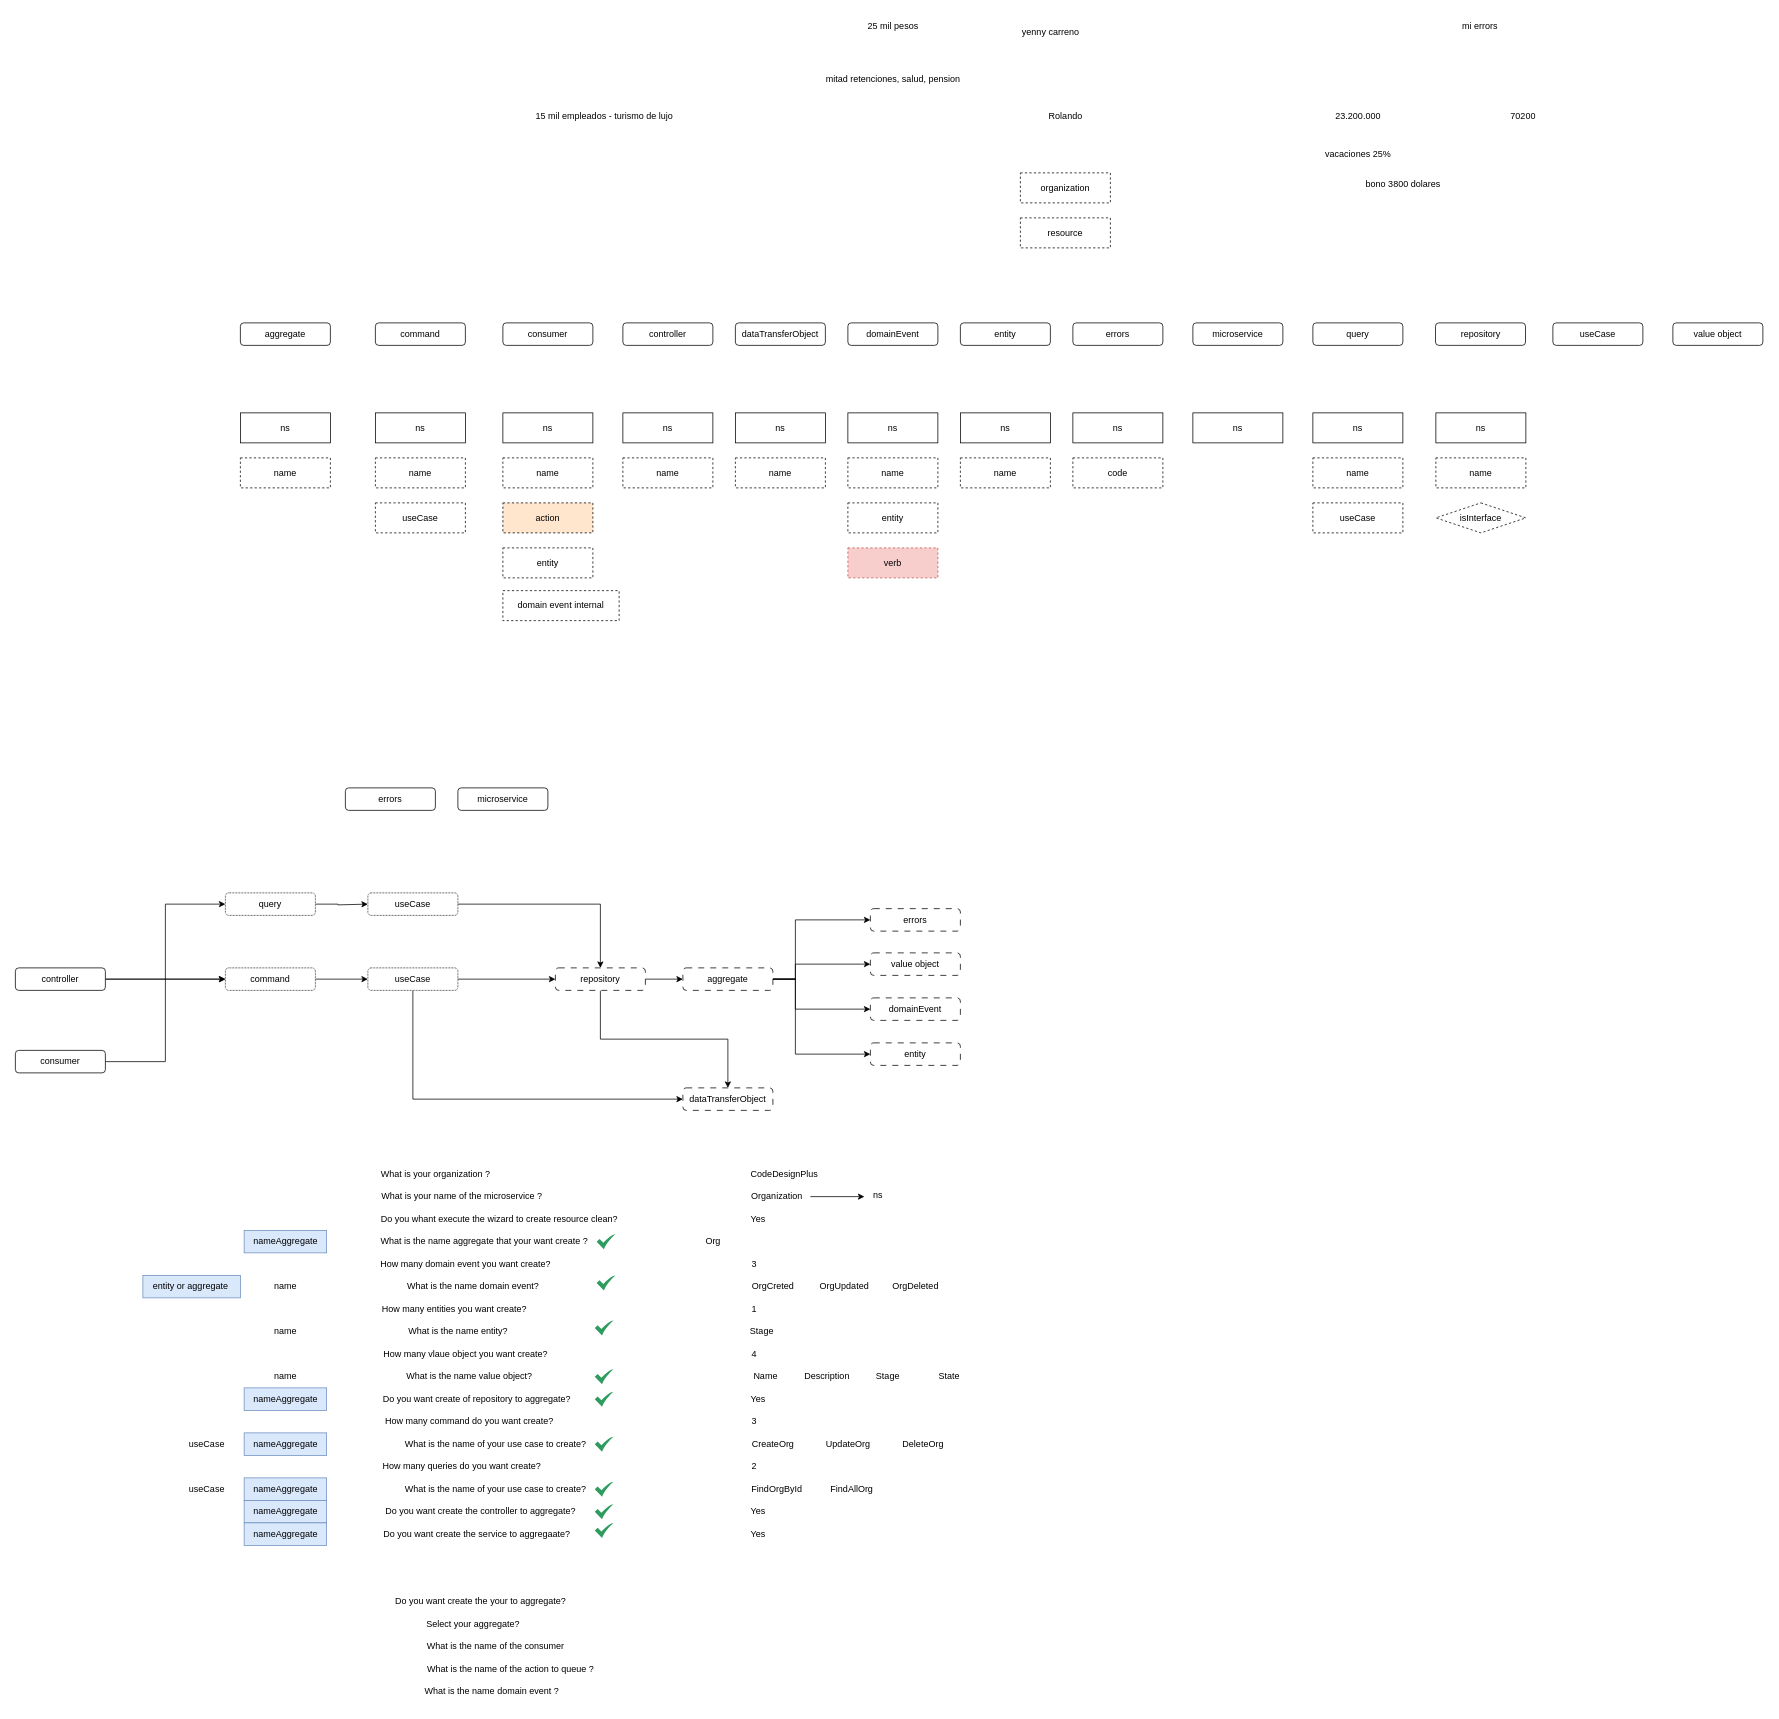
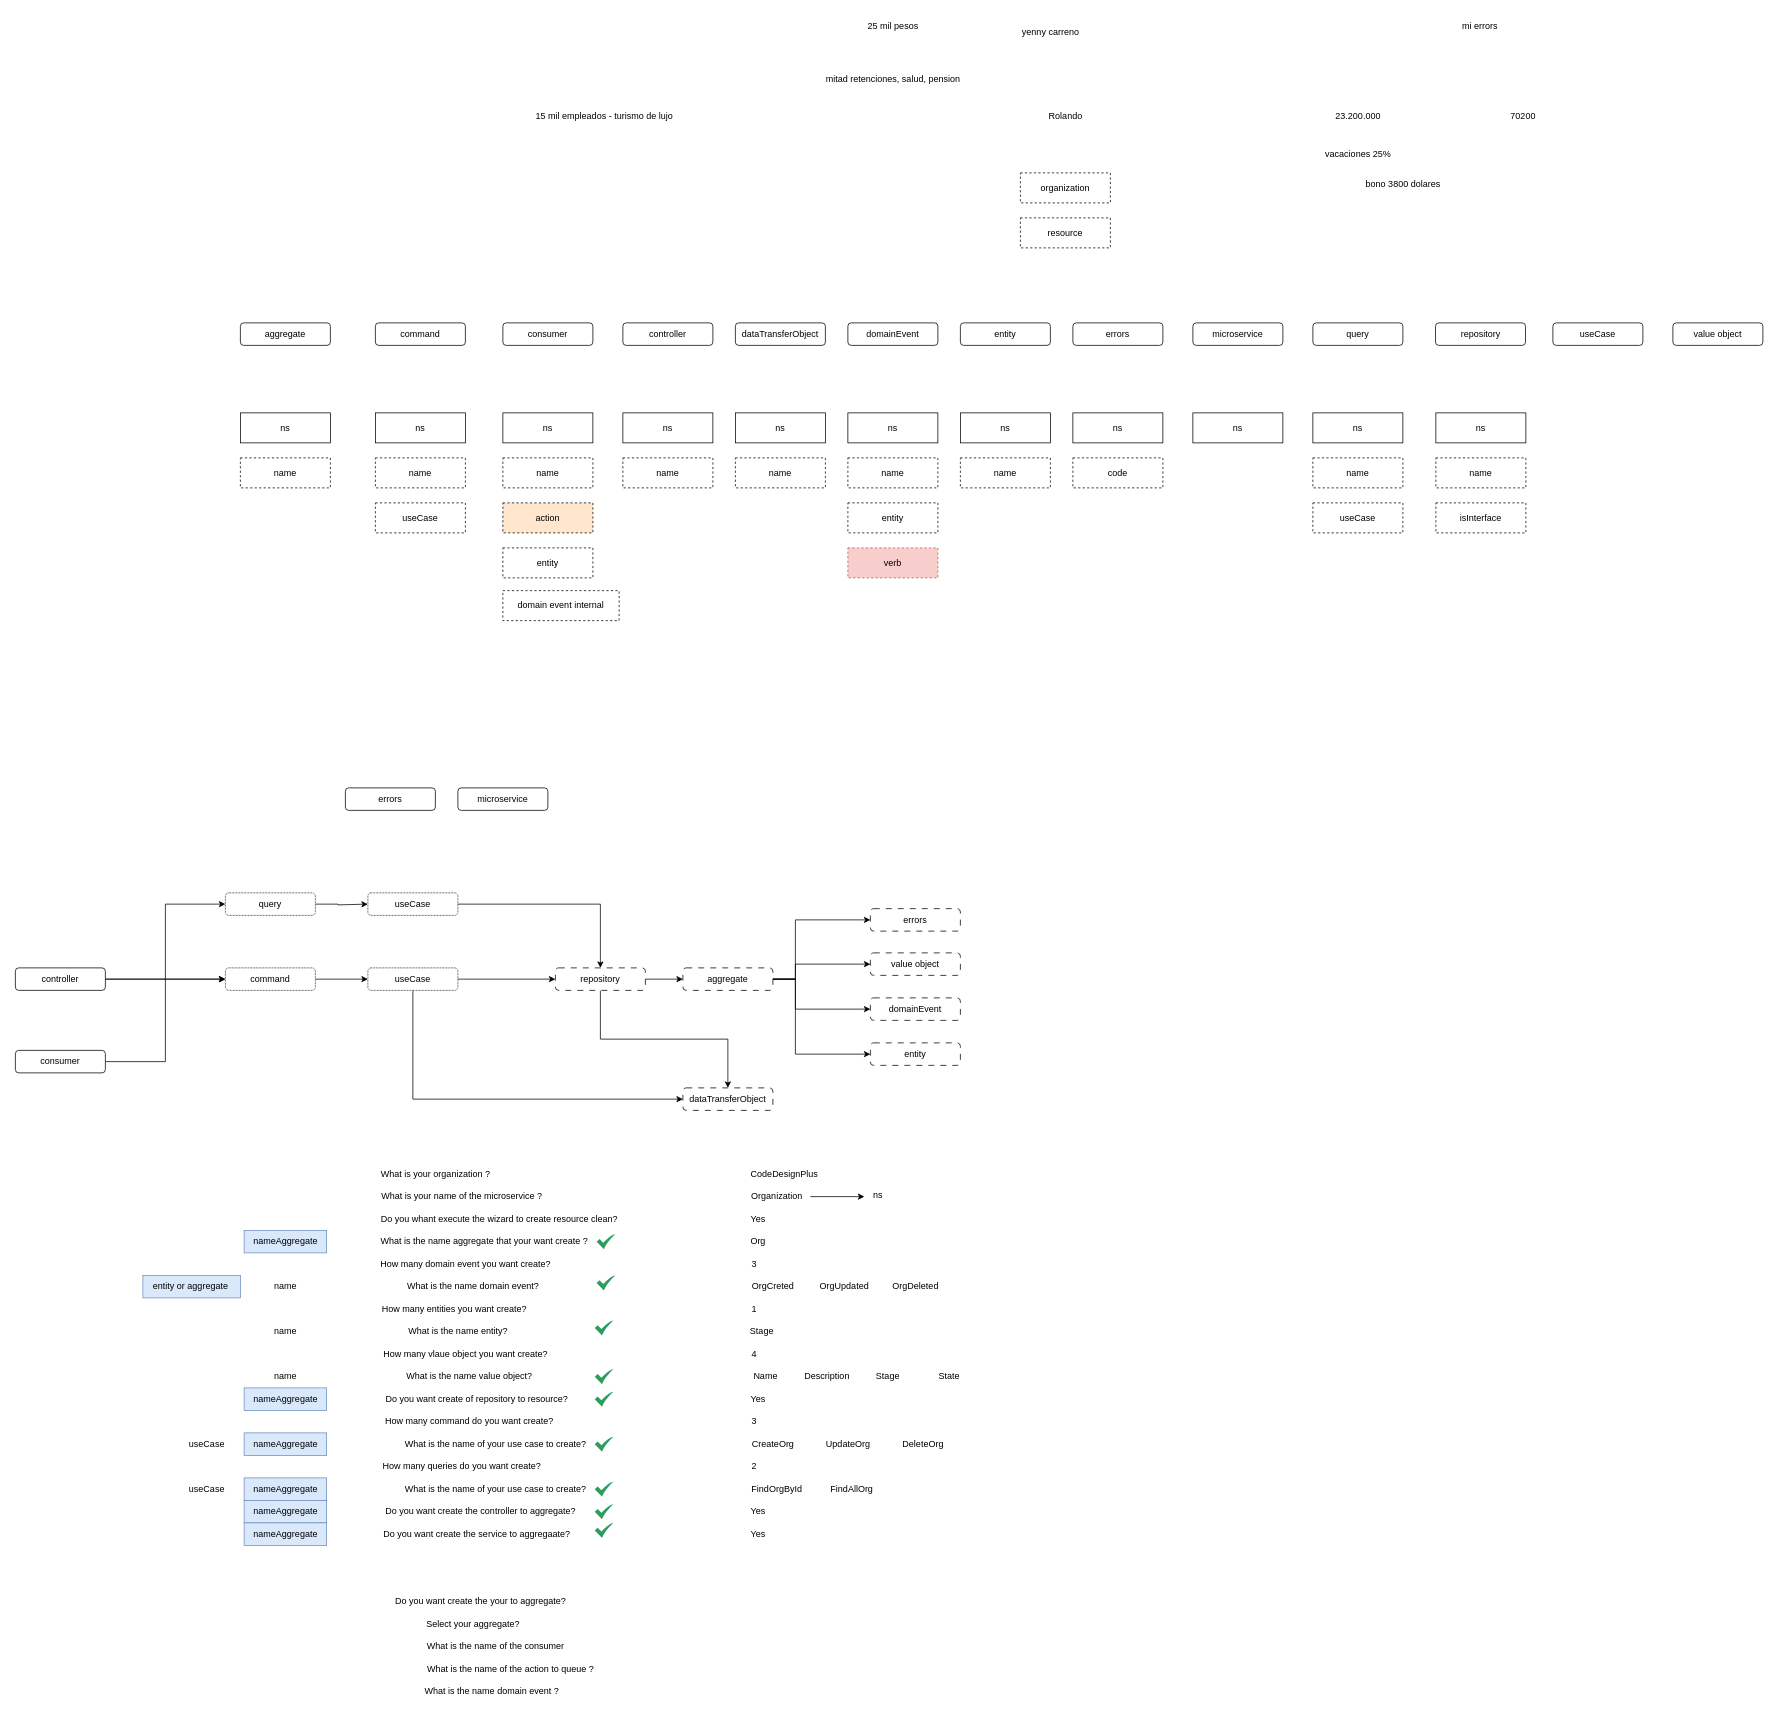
node "isInterface": shape diamond -> rectangle
node "Org": moved (713, 1242) -> (758, 1242)
node "Do you want create of repository to aggregate?": label "Do you want create of repository to aggregate?" -> "Do you want create of repository to resource?"
